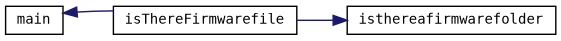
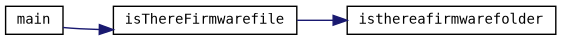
edge "isThereFirmwarefile" -> "main": reversed
